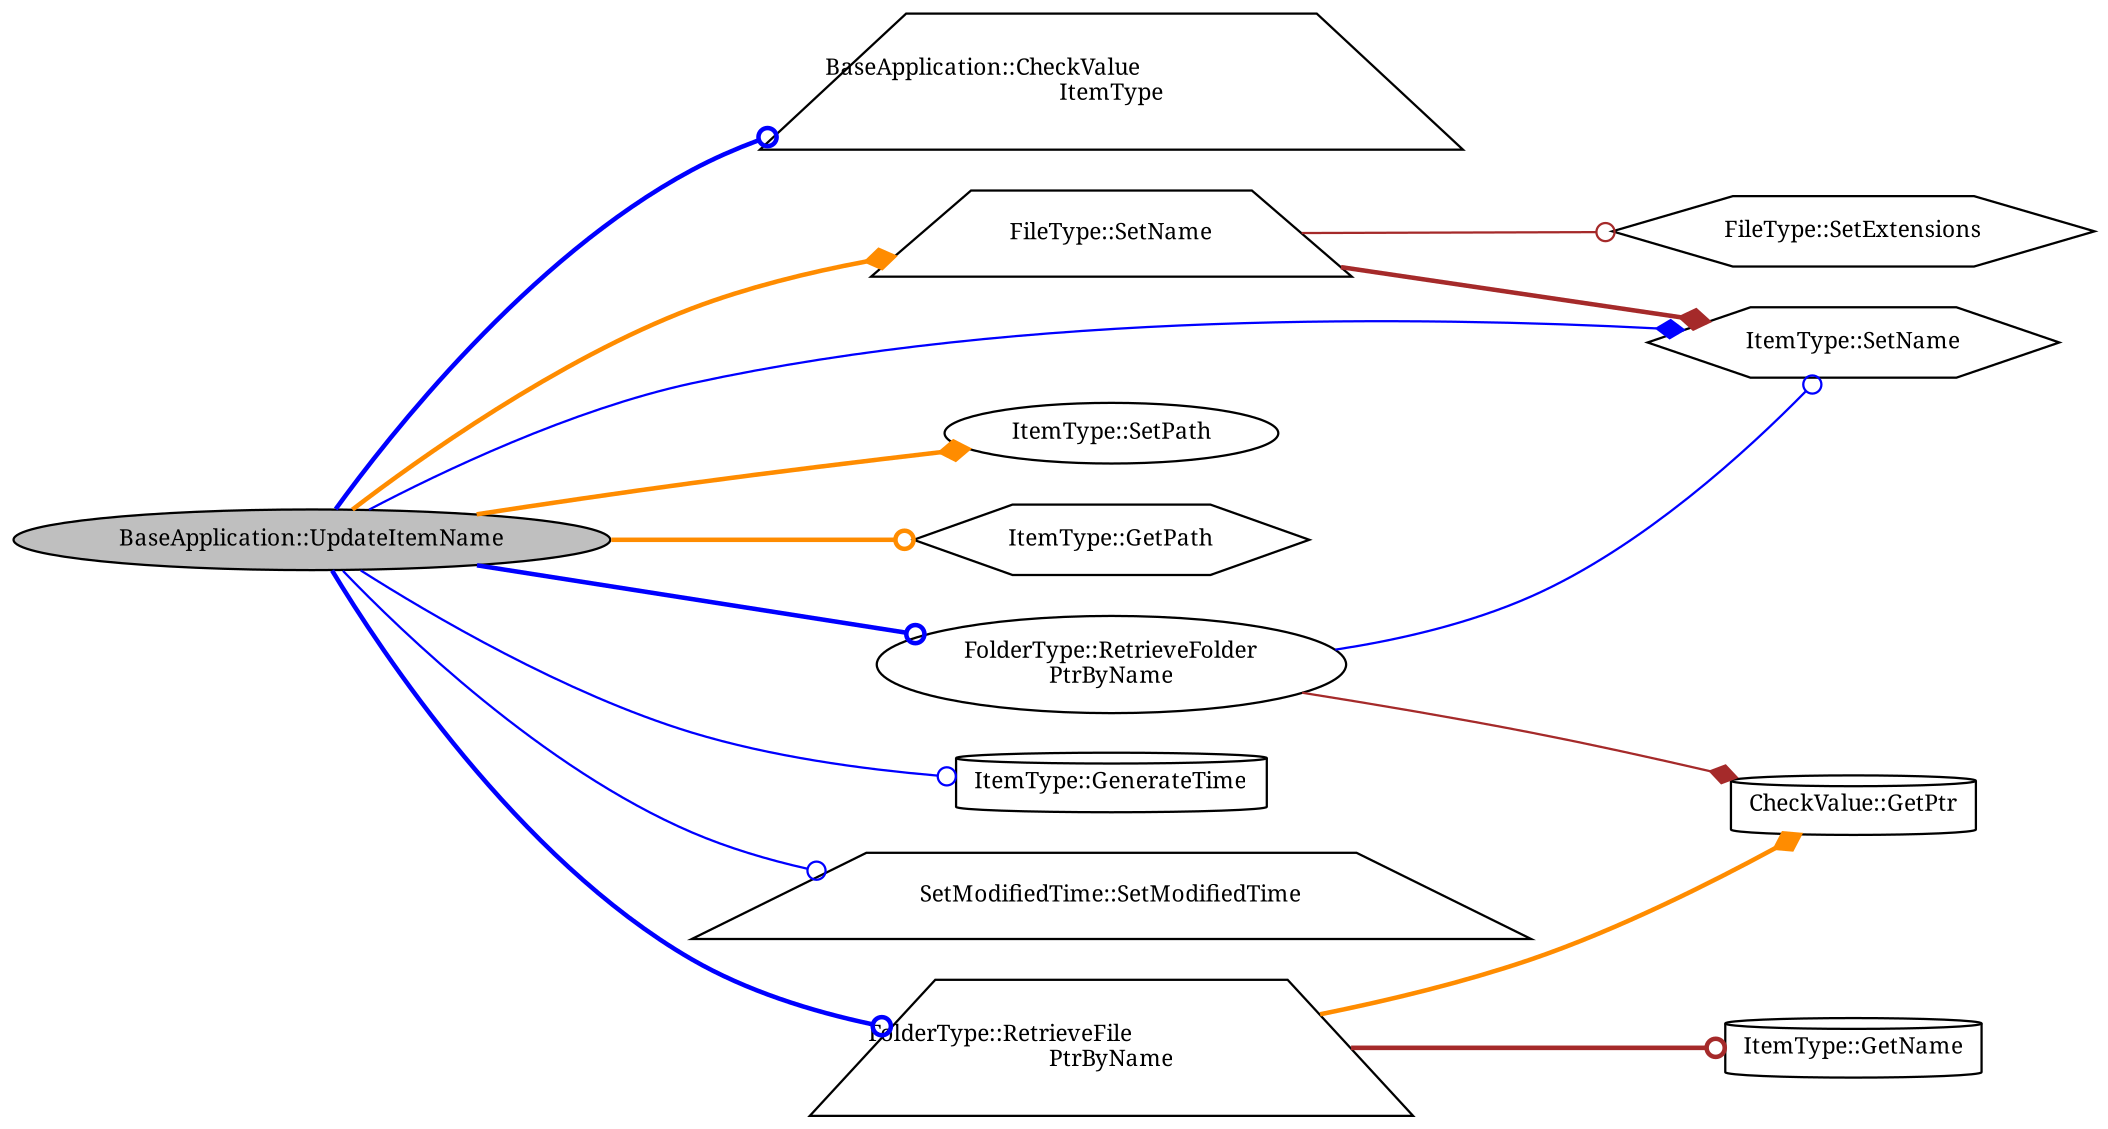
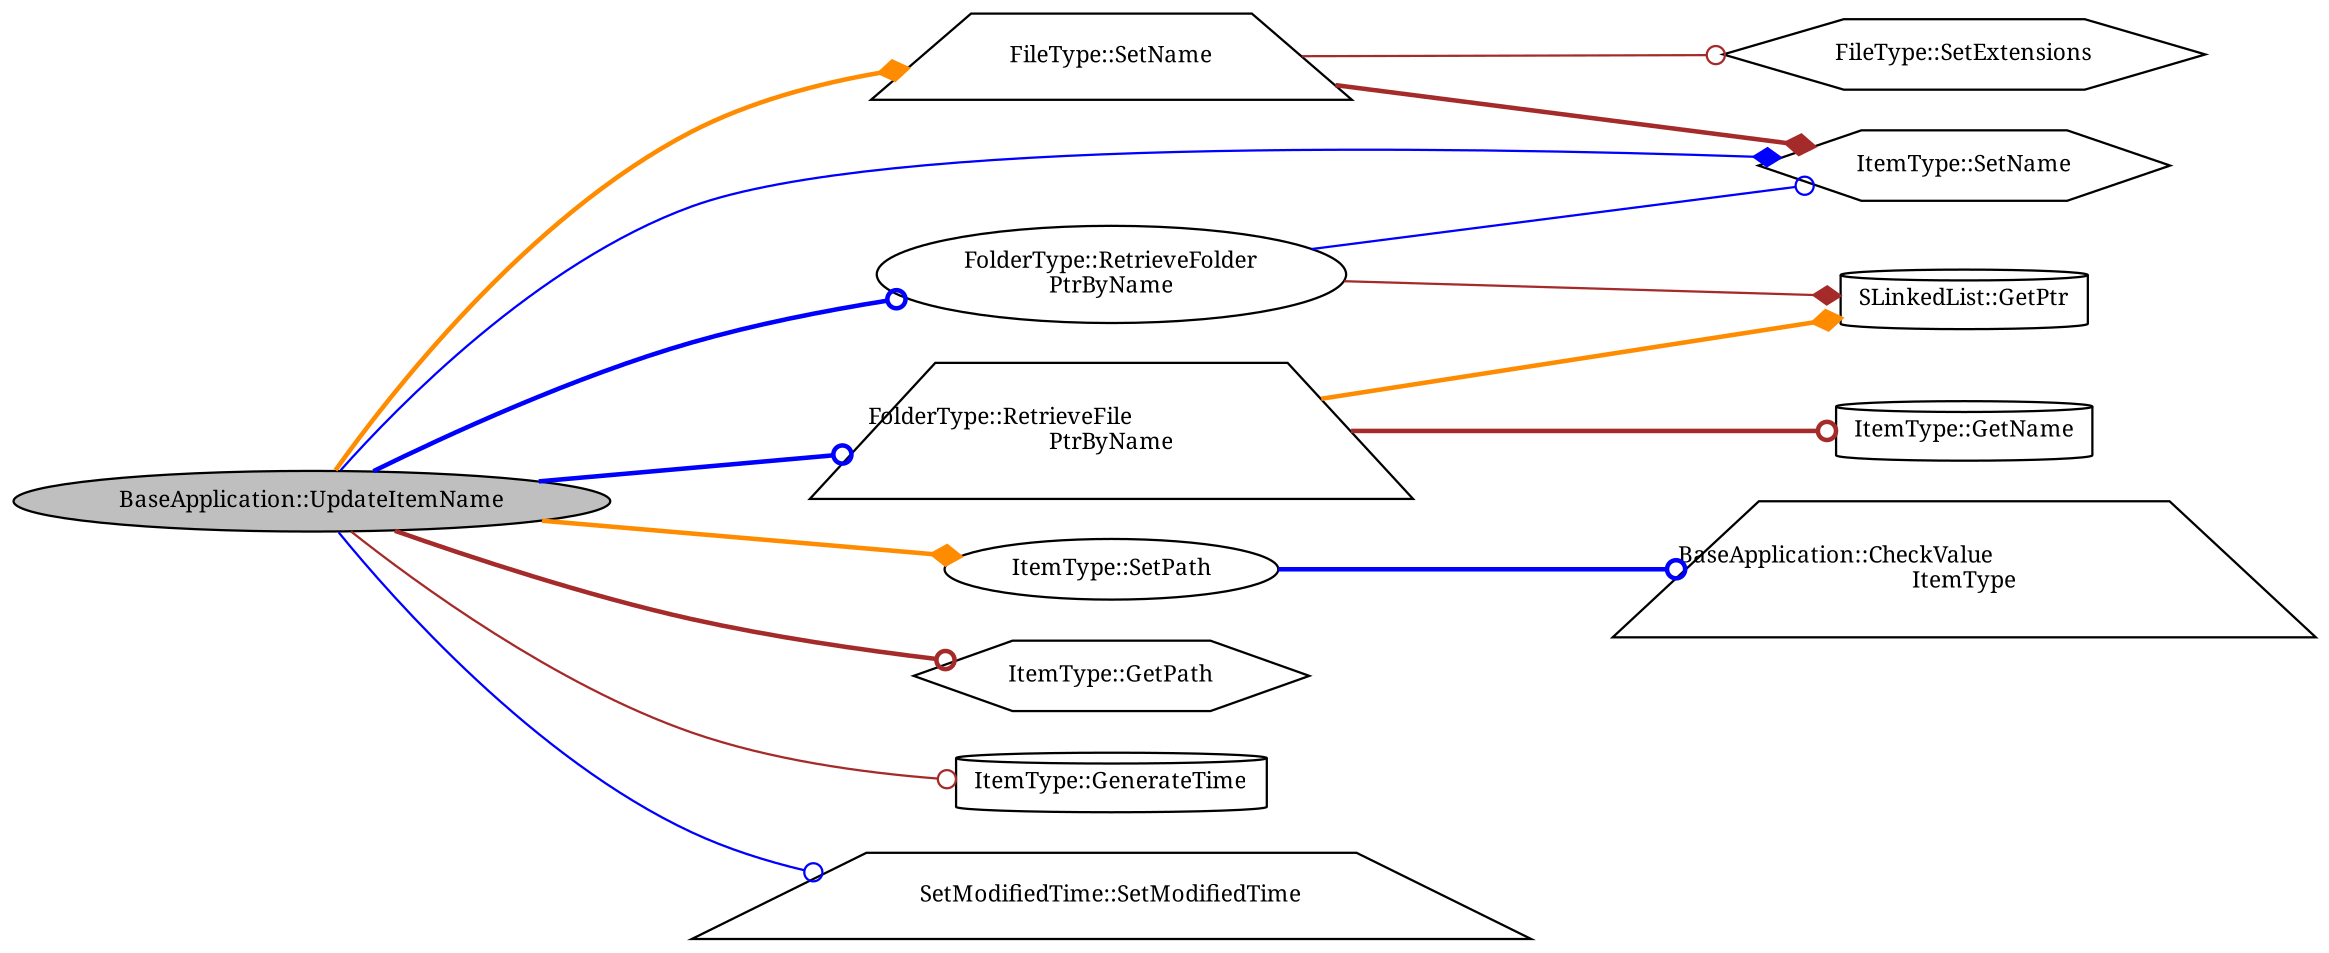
edge "BaseApplication::UpdateItemName" -> "BaseApplication::CheckValue ItemType": now "ItemType::SetPath" -> "BaseApplication::CheckValue ItemType"
edge "BaseApplication::UpdateItemName" -> "ItemType::GetPath": color darkorange -> brown
edge "BaseApplication::UpdateItemName" -> "ItemType::GenerateTime": color blue -> brown
node "CheckValue::GetPtr": label "CheckValue::GetPtr" -> "SLinkedList::GetPtr"
